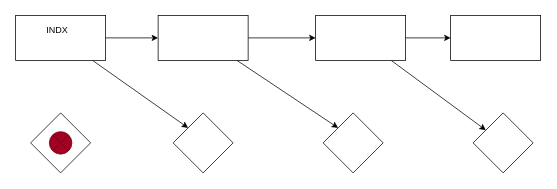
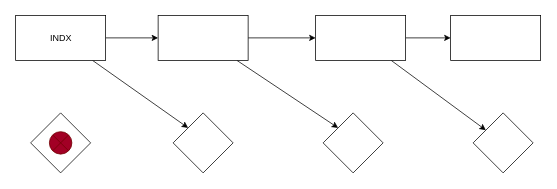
node "INDX": moved (57, 30) -> (60, 38)
